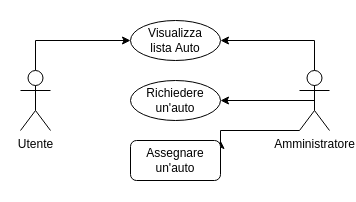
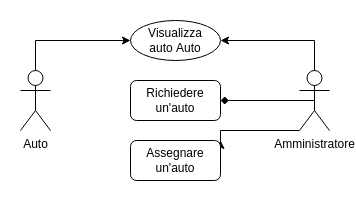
node "Visualizza lista Auto": label "Visualizza lista Auto" -> "Visualizza auto Auto"
node "Richiedere un'auto": shape ellipse -> rounded rectangle
edge "Amministratore" -> "Richiedere un'auto": arrowhead classic -> diamond
node "Utente": label "Utente" -> "Auto"
